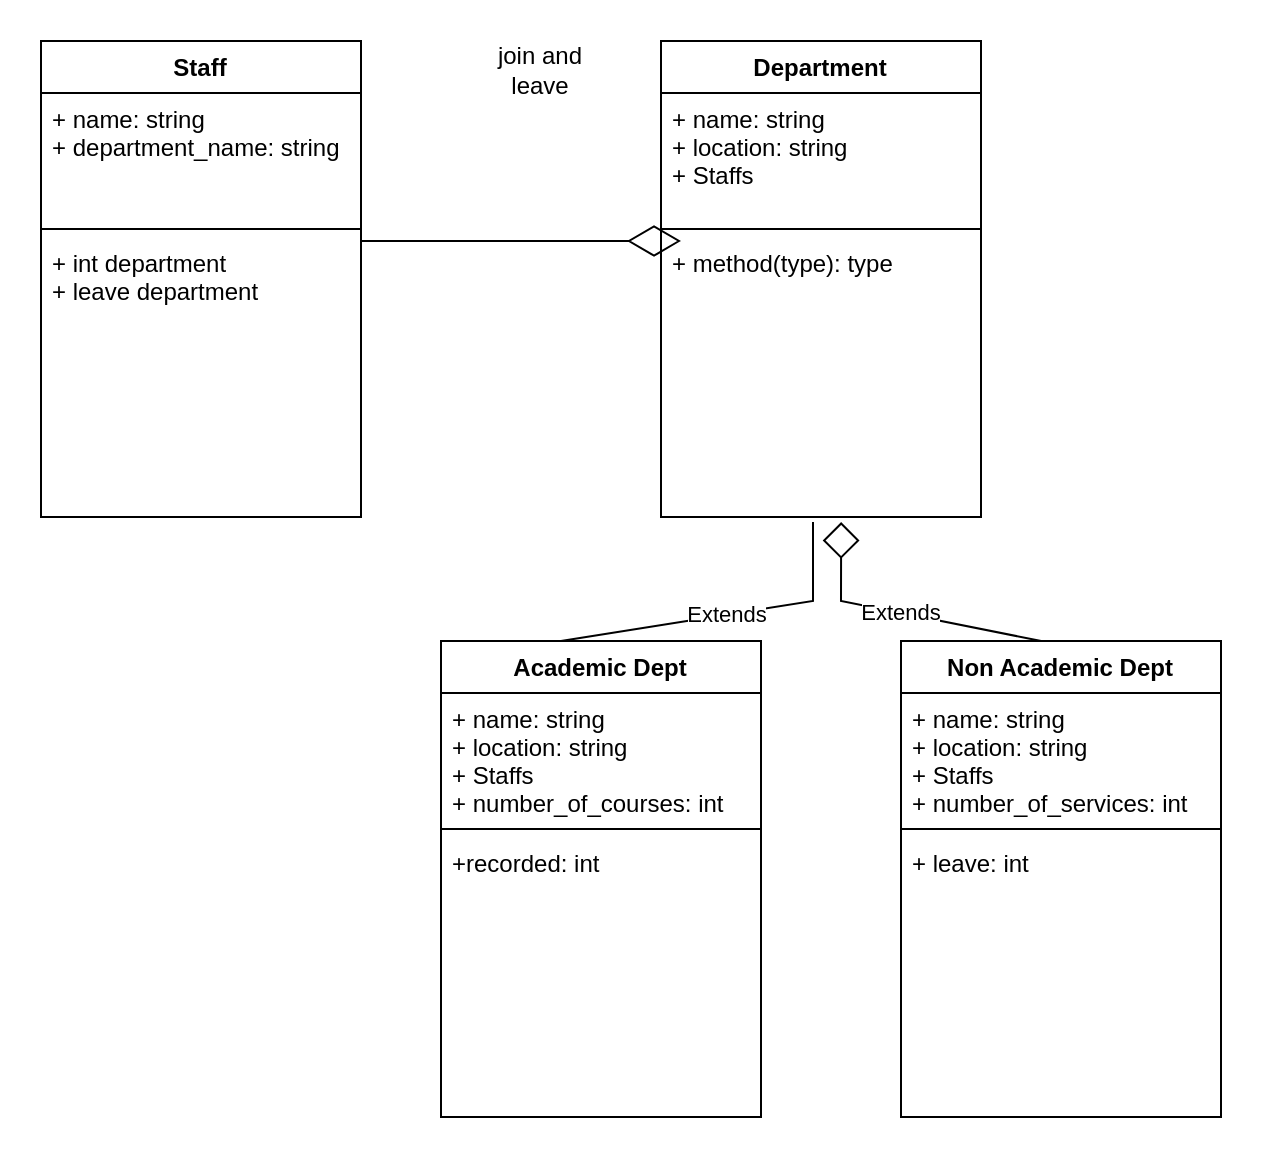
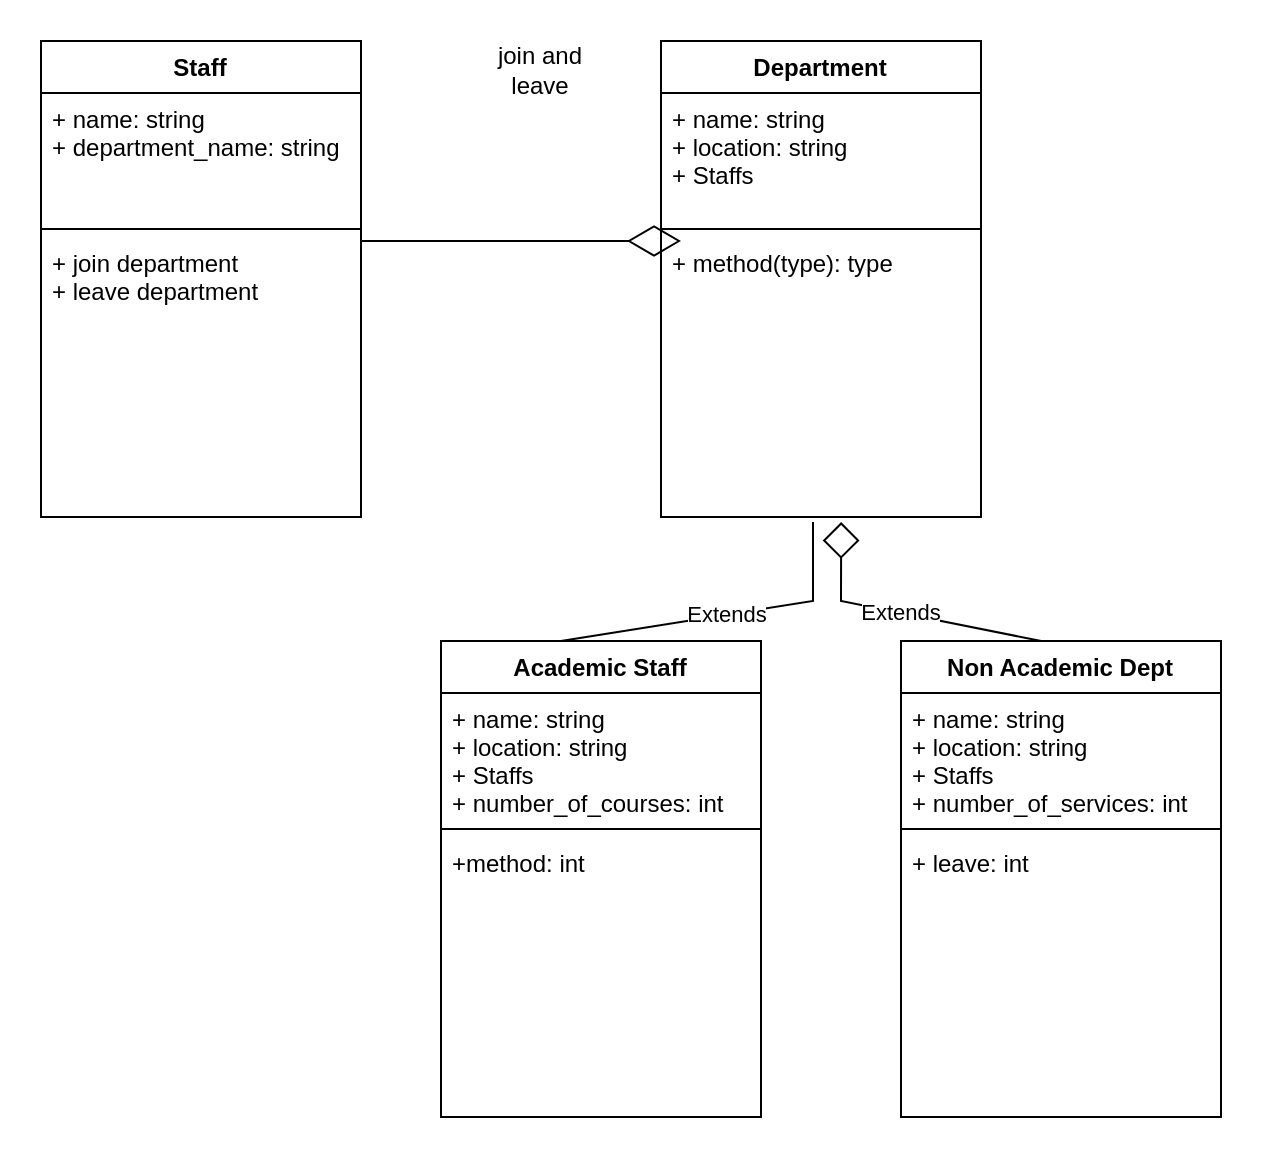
node "+ int department + leave department": label "+ int department + leave department" -> "+ join department + leave department"
node "Academic Dept": label "Academic Dept" -> "Academic Staff"
node "+recorded: int": label "+recorded: int" -> "+method: int"
